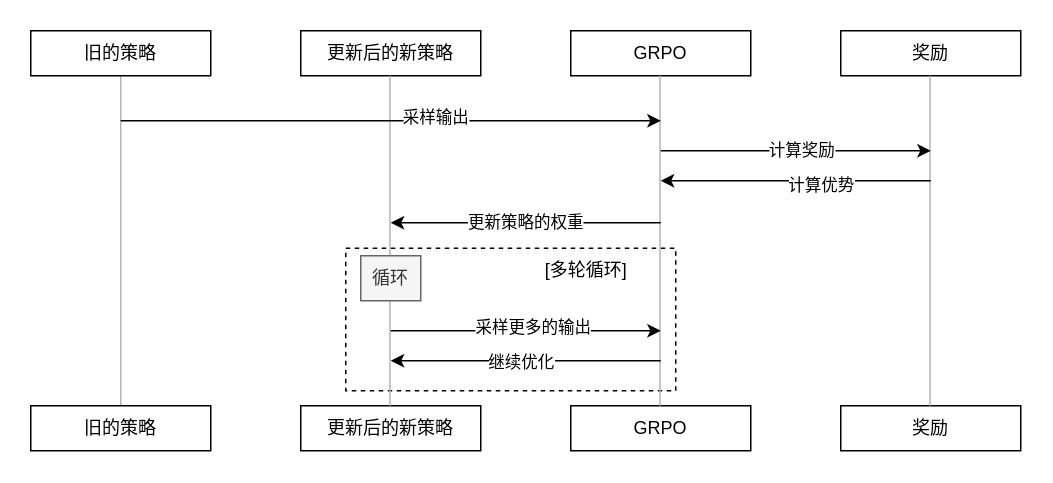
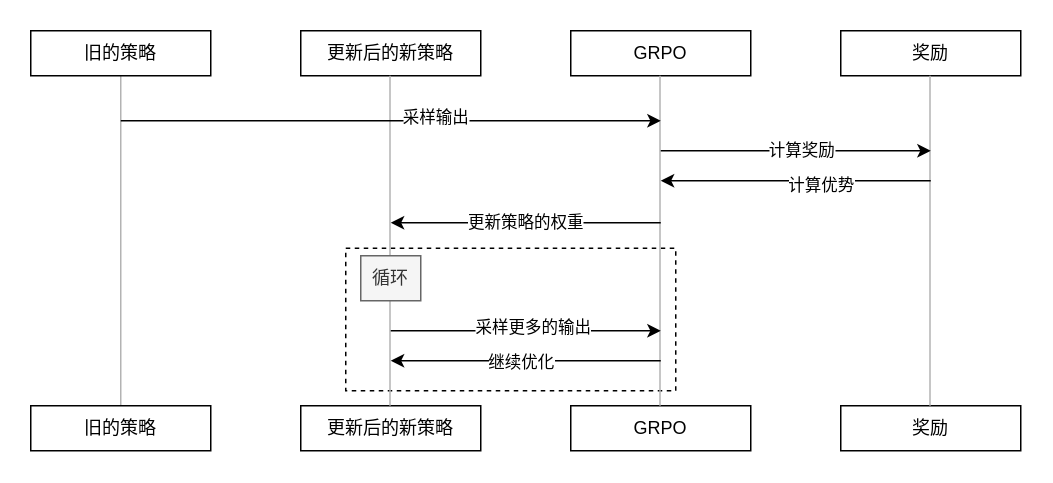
node "[多轮循环]": removed
